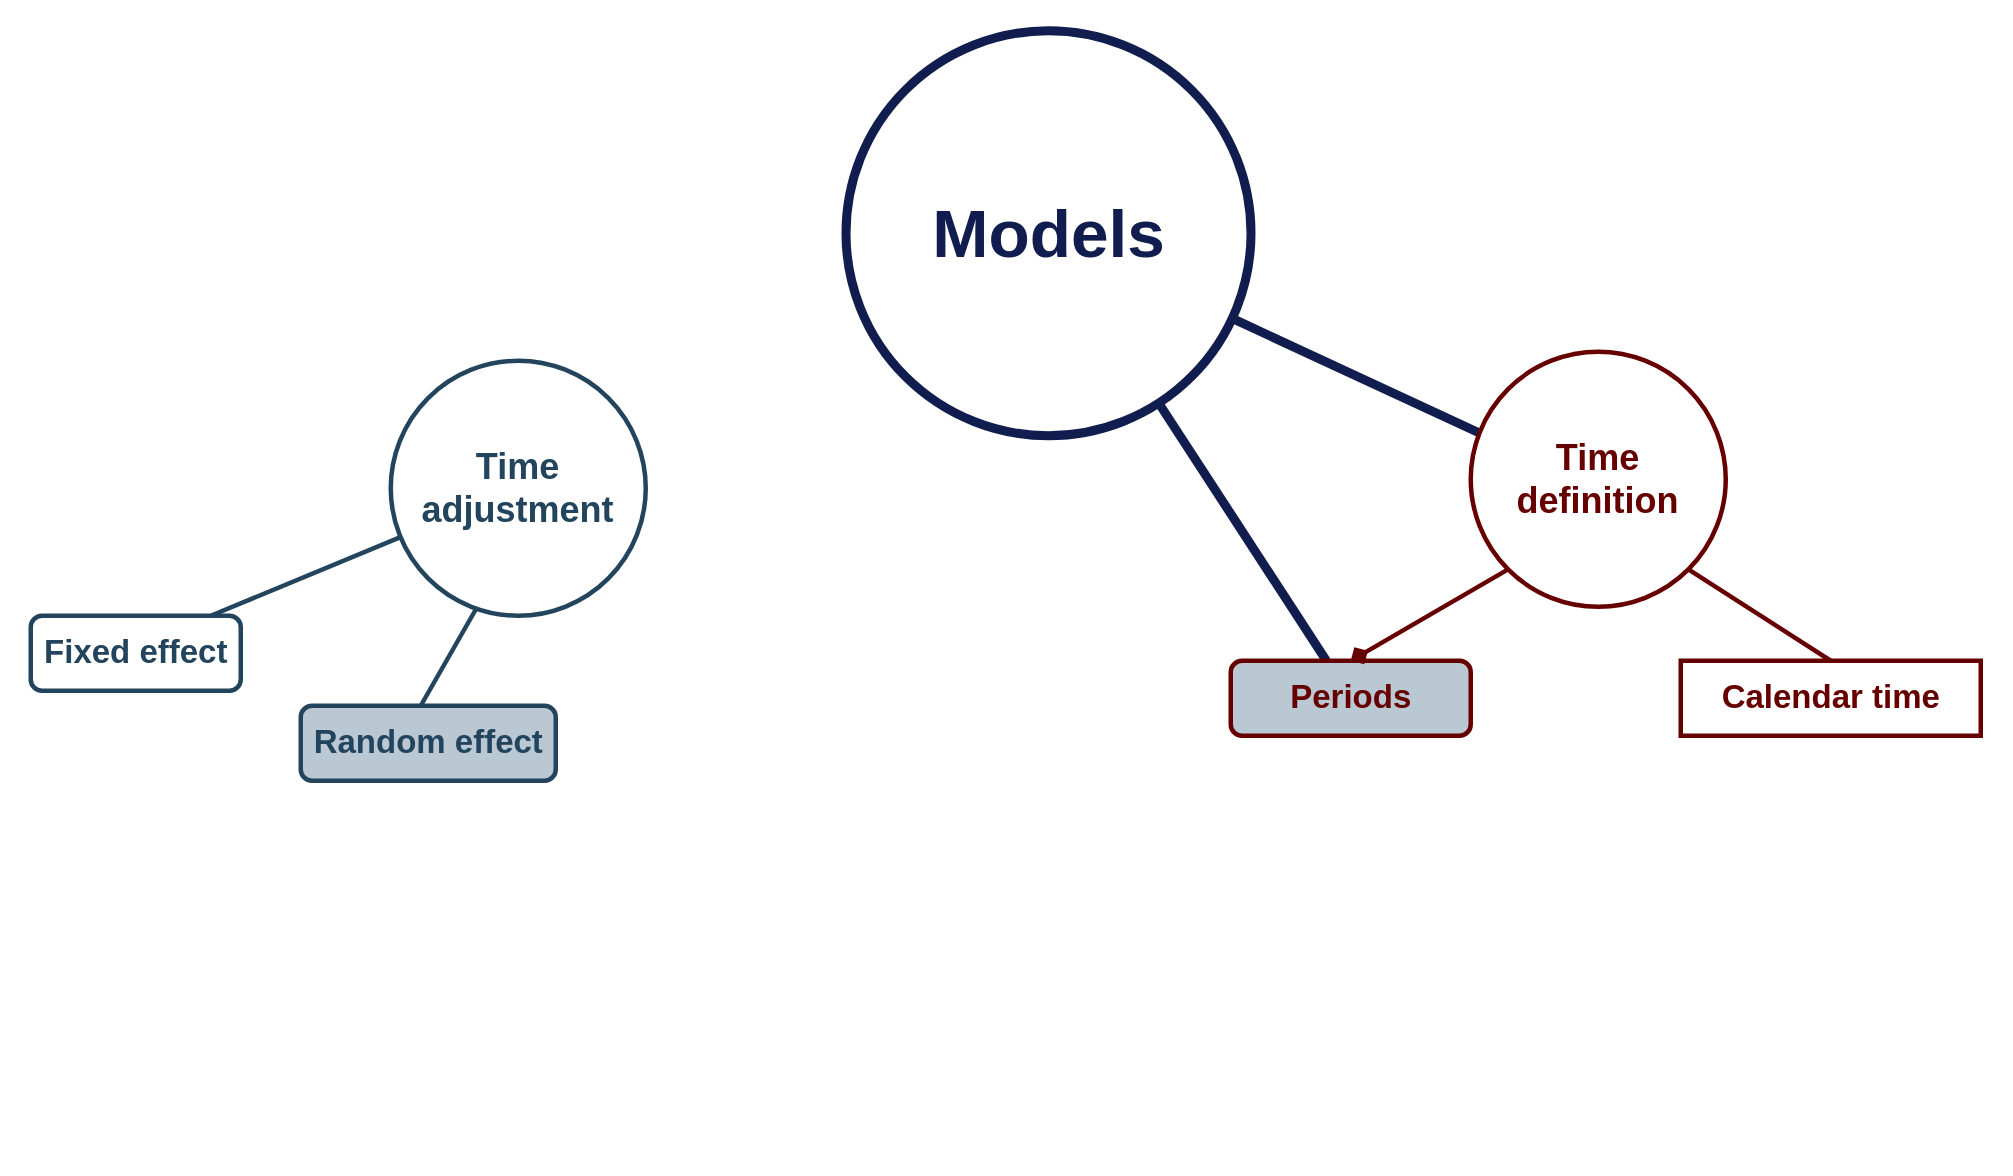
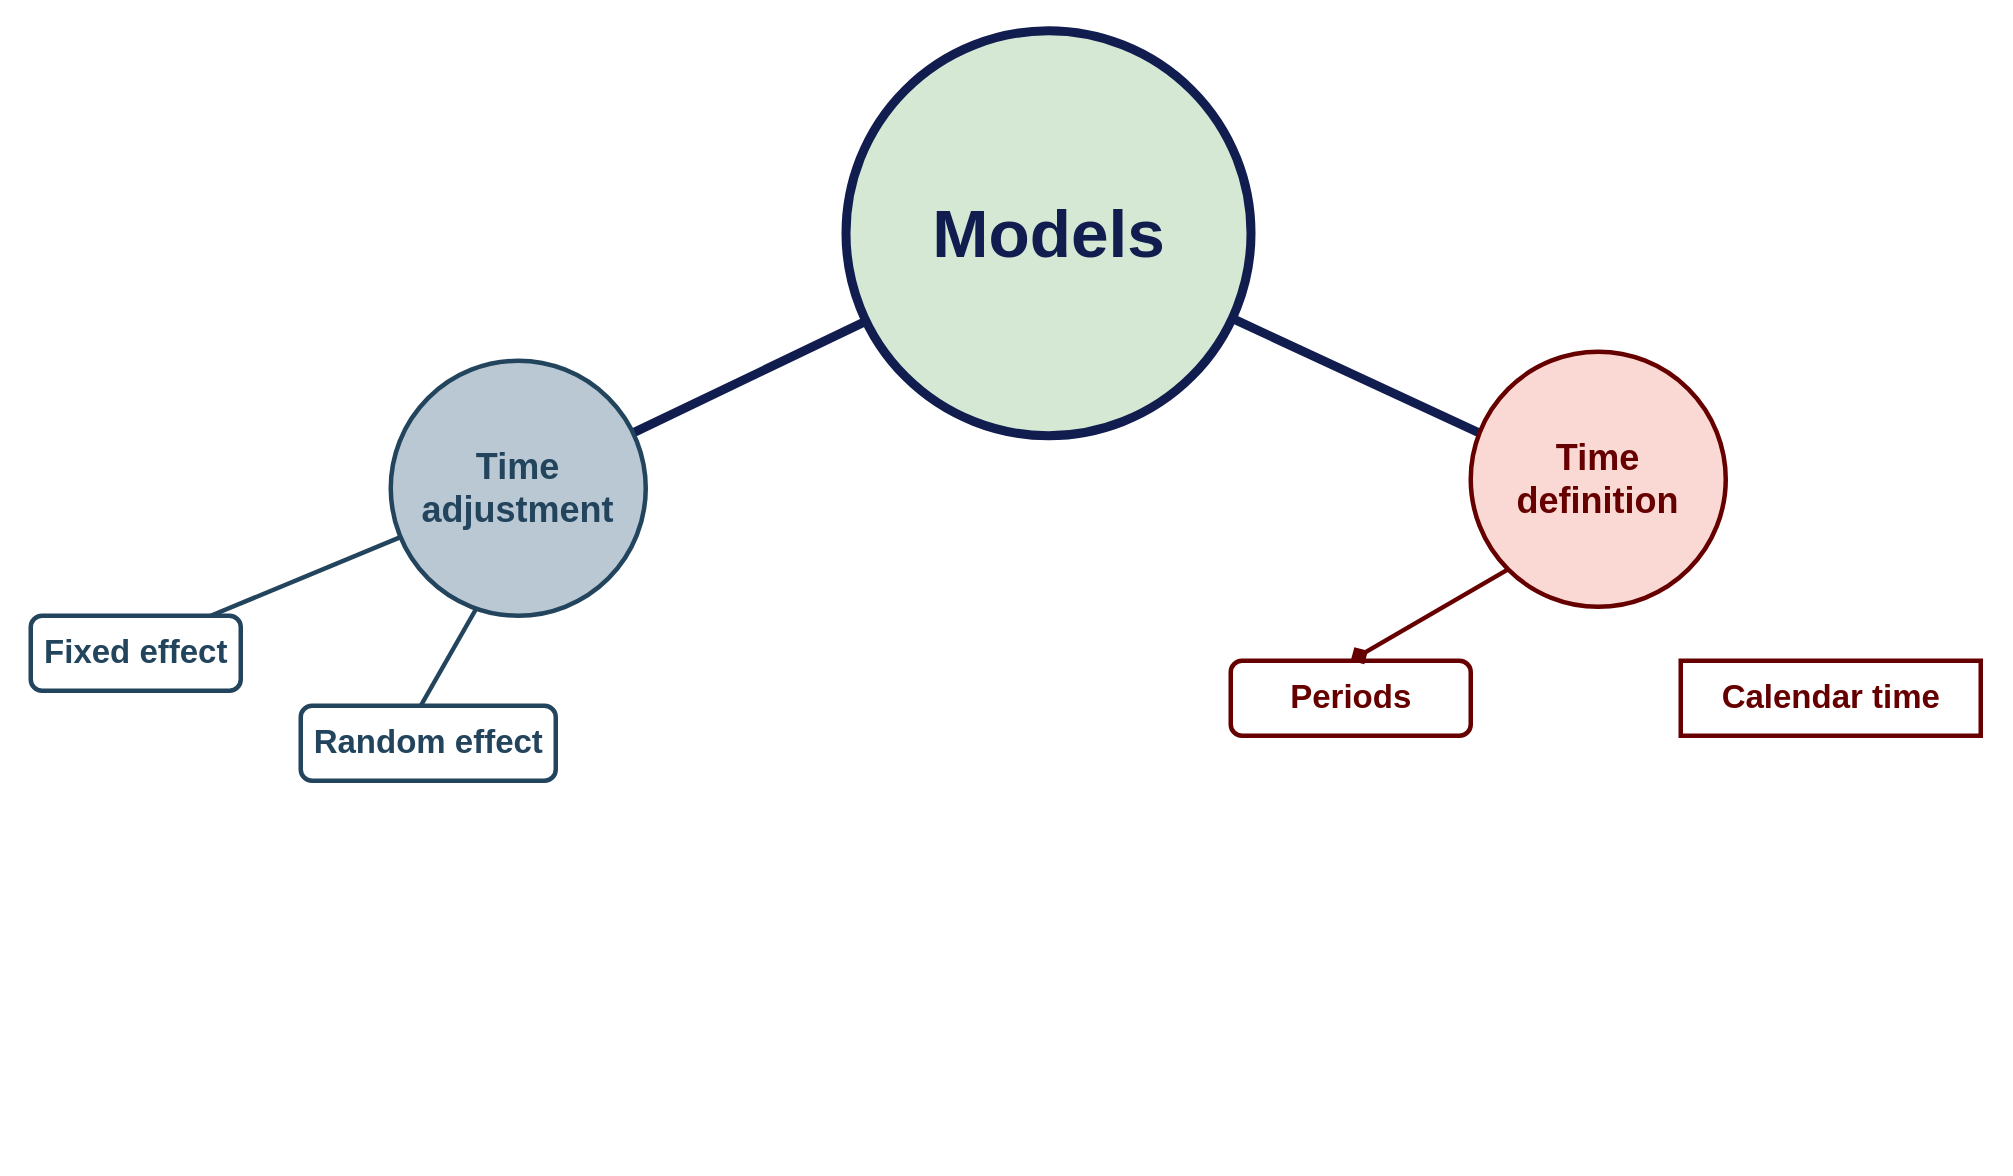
node "Models": fillcolor #ffffff -> #d5e8d4
node "Time definition": fillcolor #ffffff -> #fad9d5
node "Time adjustment": fillcolor #ffffff -> #bac8d3
edge "Models" -- "Periods": now "Models" -- "Time adjustment"
edge "Time definition" -- "Calendar time": removed
node "Periods": fillcolor #bac8d3 -> #ffffff
node "Random effect": fillcolor #bac8d3 -> #ffffff
